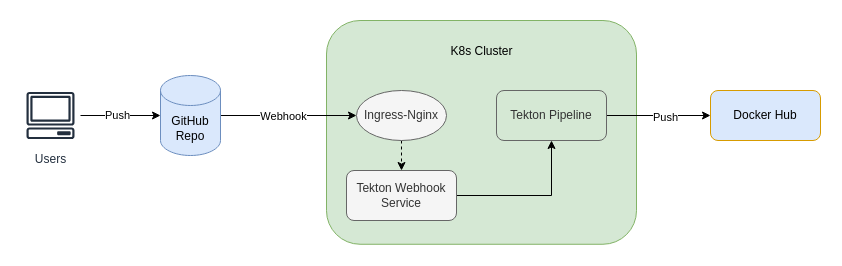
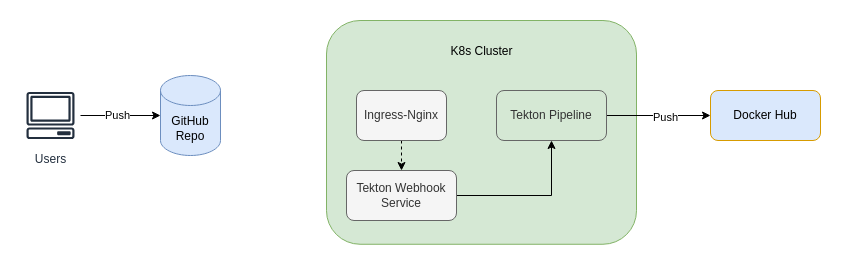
edge "GitHub Repo" -> "Ingress-Nginx": removed, label "Webhook"
node "Ingress-Nginx": shape ellipse -> rounded rectangle
